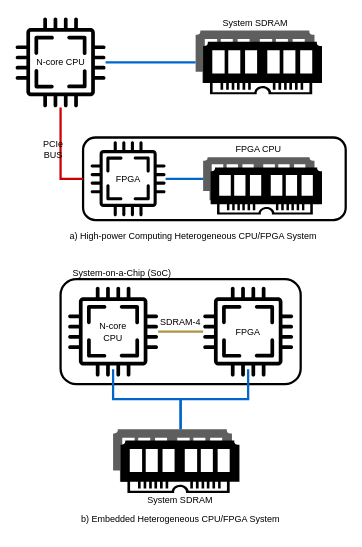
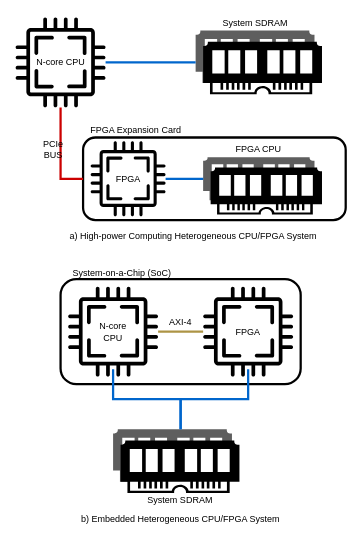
node "FPGA Expansion Card": added
node "SDRAM-4": label "SDRAM-4" -> "AXI-4"
